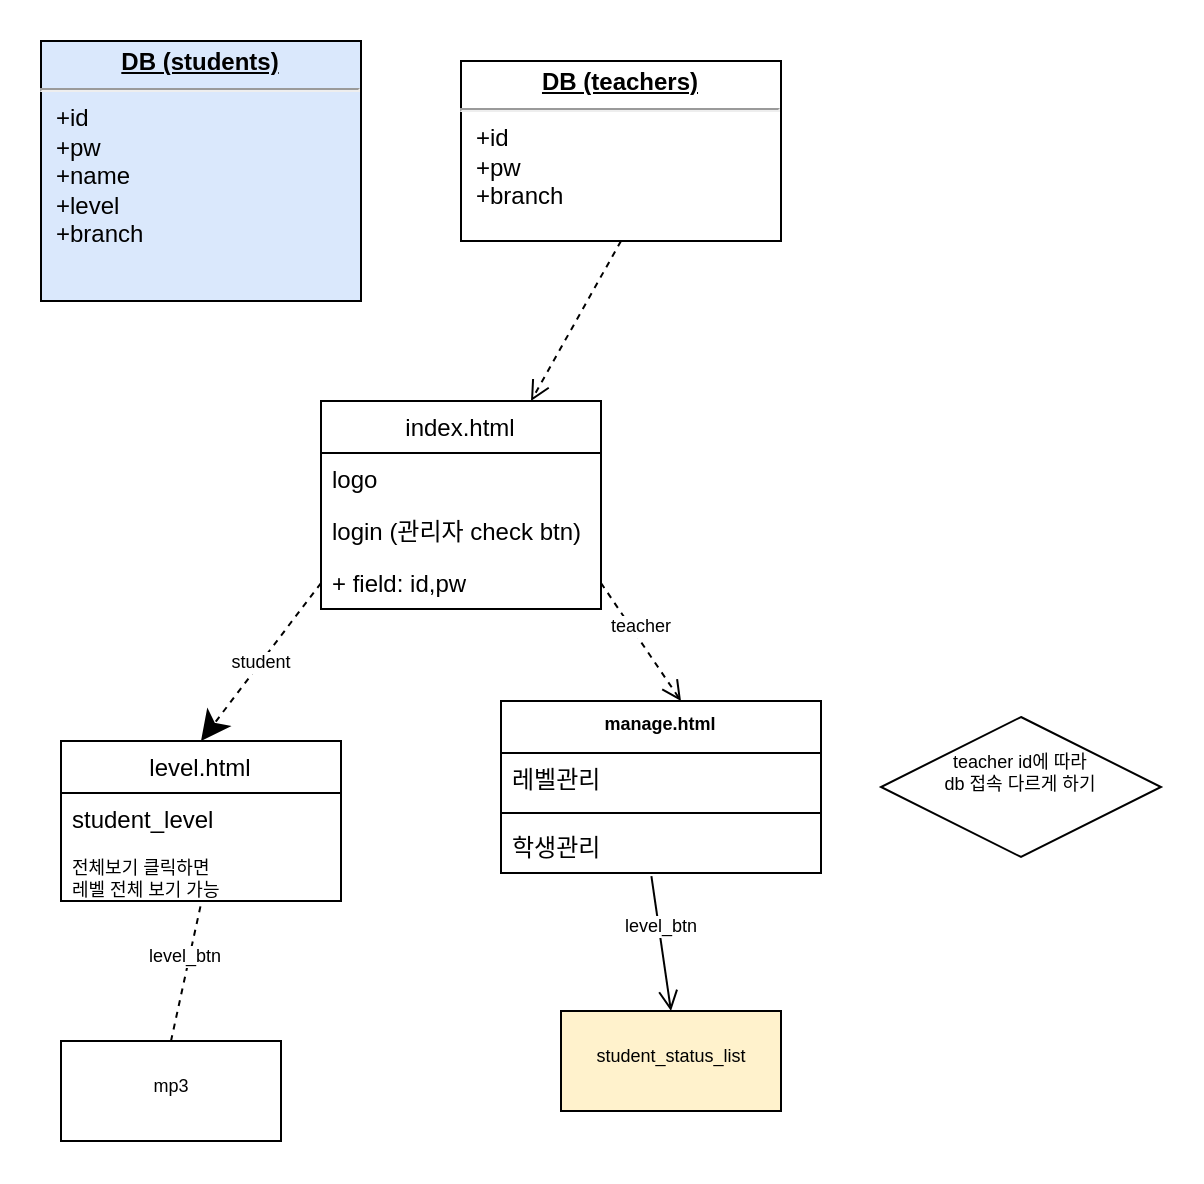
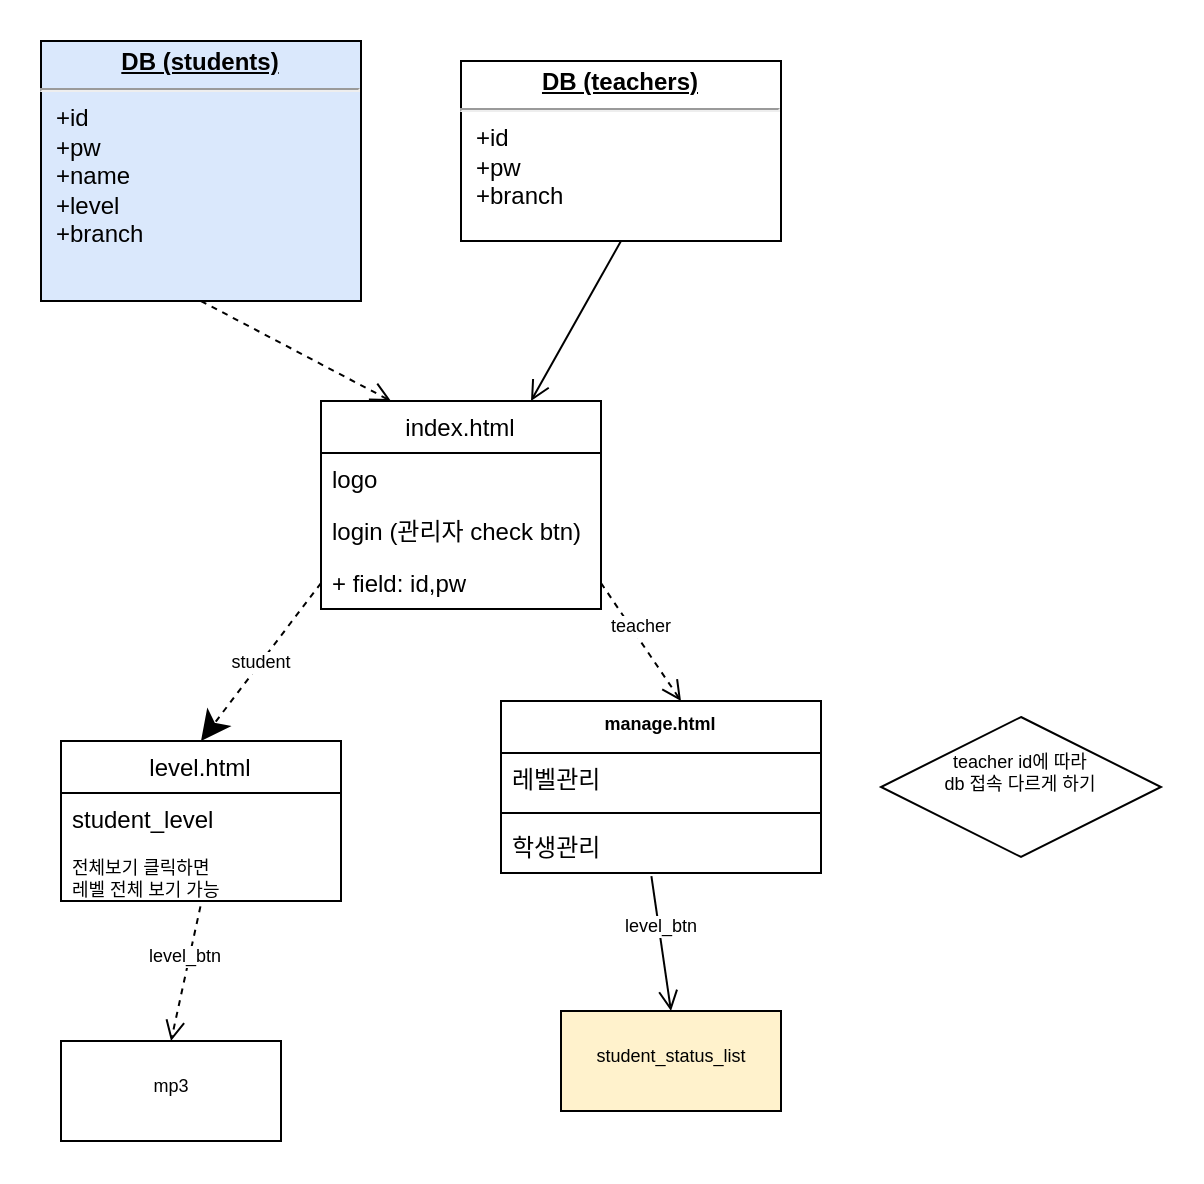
edge "DB (teachers) +id +pw +branch" -> "index.html": style dashed -> solid
edge "DB (students) +id +pw +name +level +branch" -> "index.html": added
edge "전체보기 클릭하면 레벨 전체 보기 가능" -- "mp3": arrowhead none -> open
